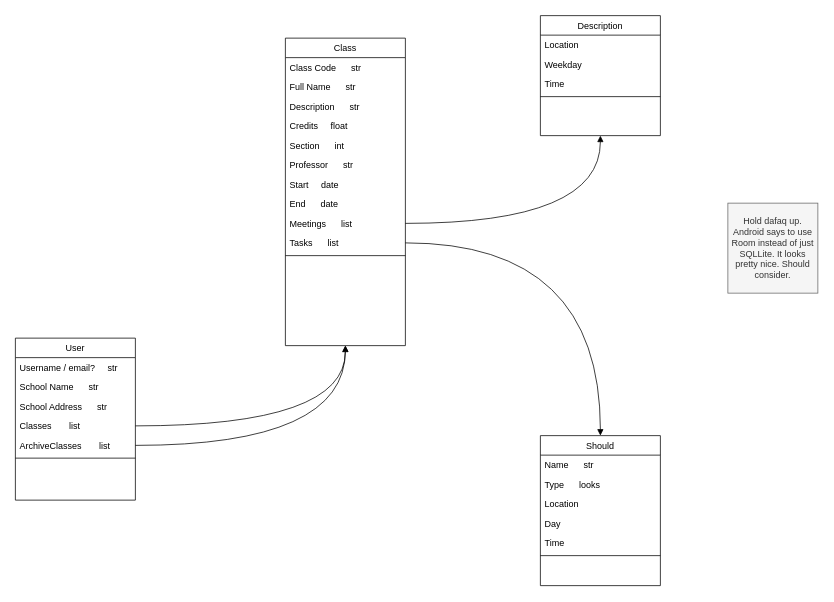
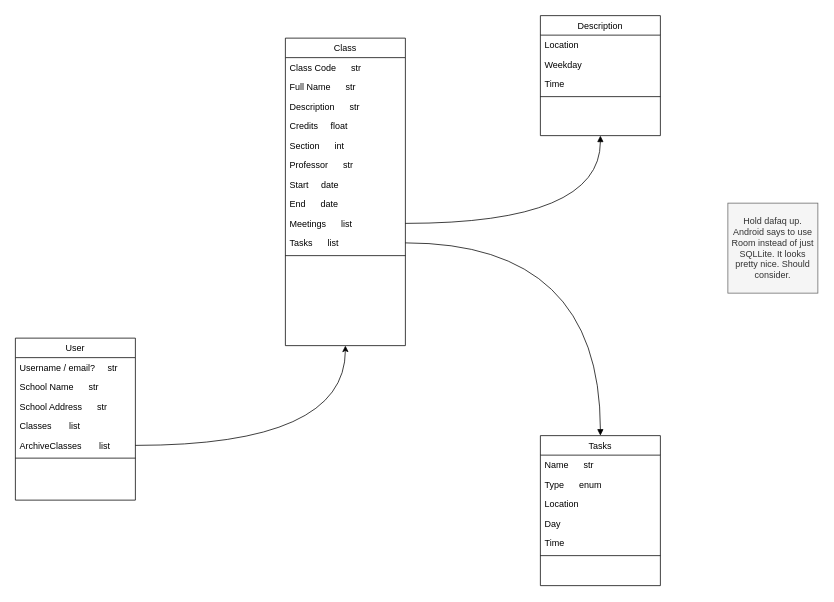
edge "Classes list" -> "Class": removed
node "Should": label "Should" -> "Tasks"
node "Type looks": label "Type looks" -> "Type enum"
